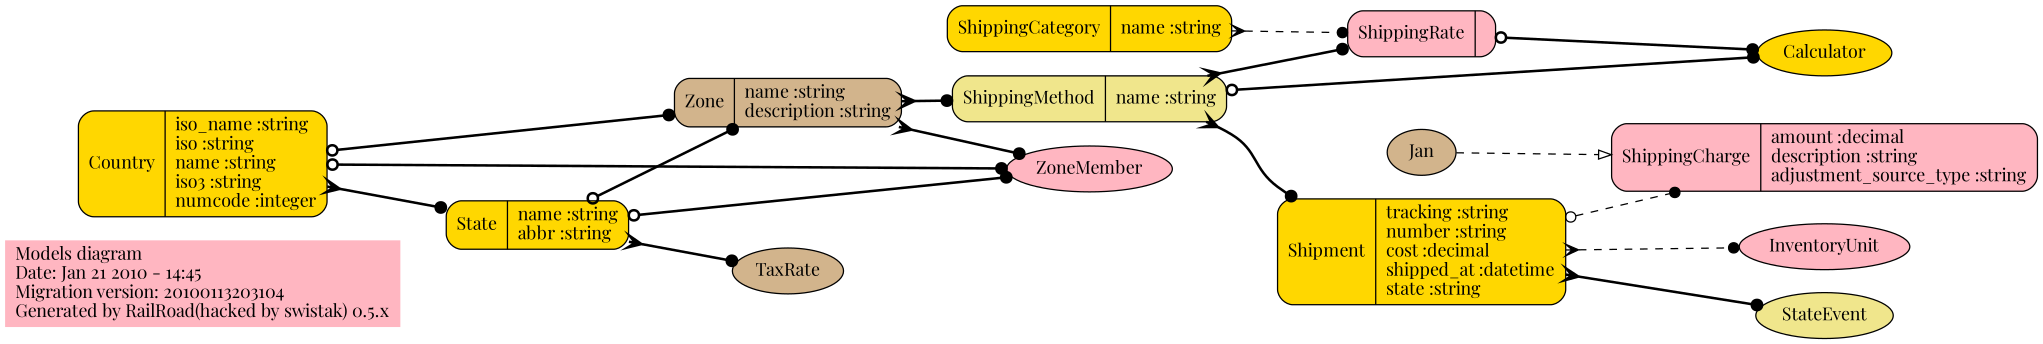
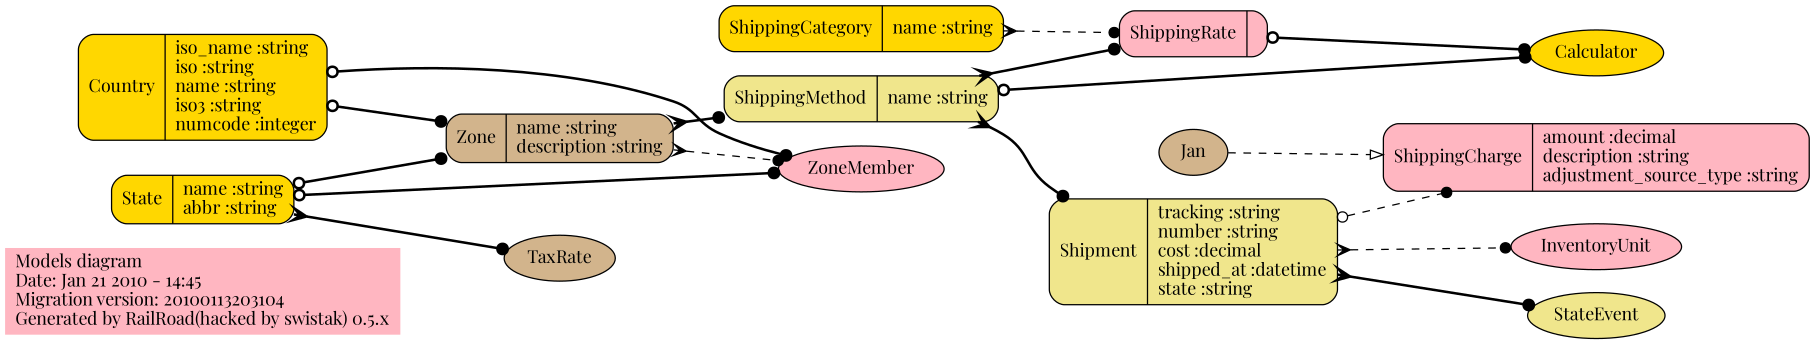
edge "Zone" -- "ZoneMember": style bold -> dashed
edge "Country" -- "State": removed
node "Shipment": fillcolor gold -> khaki
